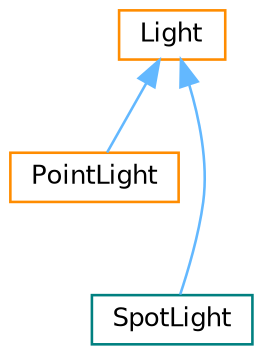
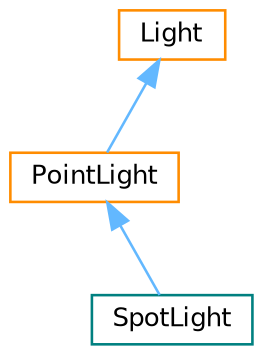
edge "SpotLight" -> "Light": now "SpotLight" -> "PointLight"
